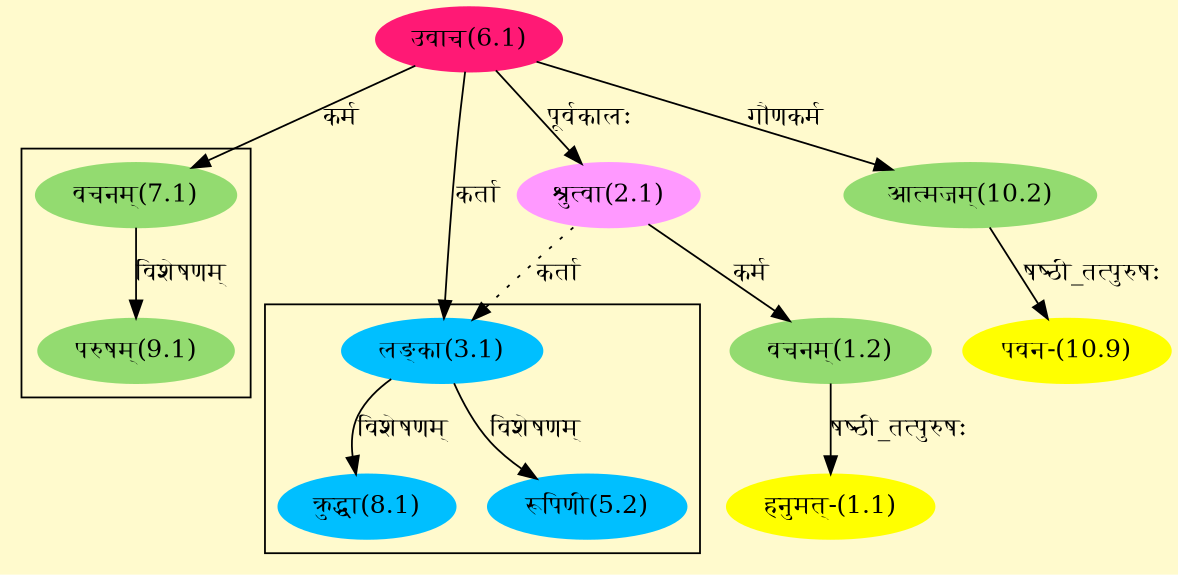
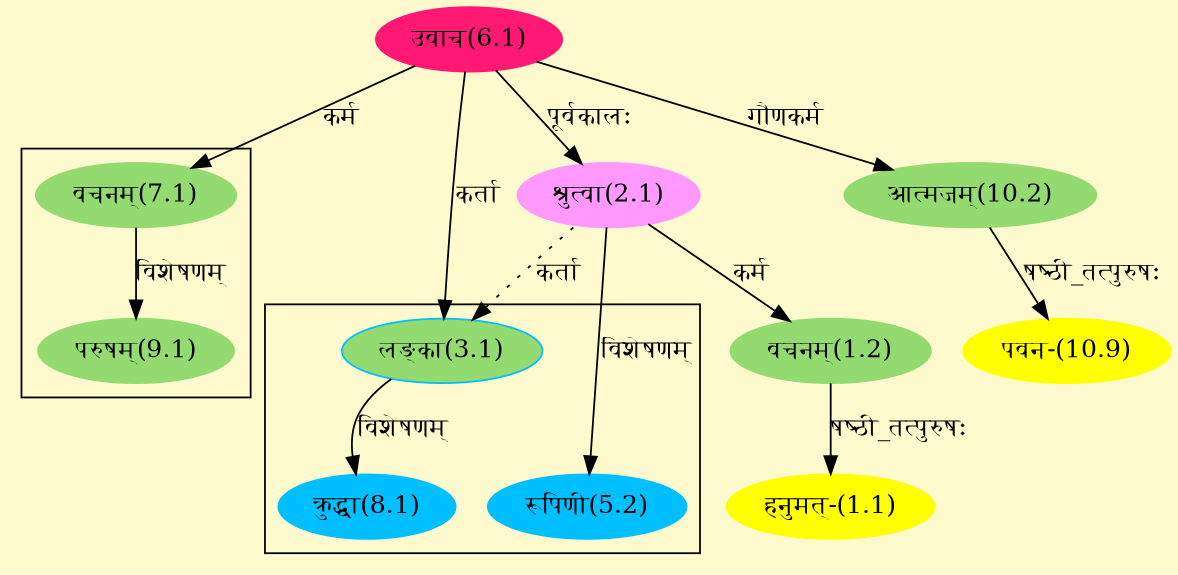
node "लङ्का(3.1)": fillcolor #00bfff -> #93db70
edge "लङ्का(3.1)" -> "रूपिणी(5.2)": now "श्रुत्वा(2.1)" -> "रूपिणी(5.2)"
